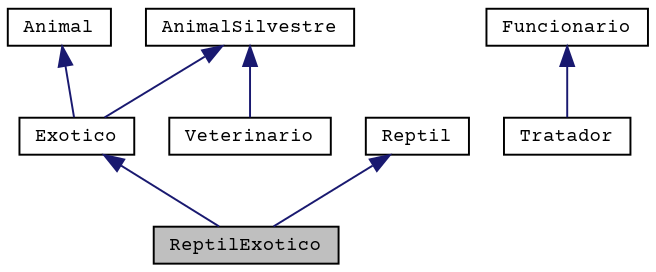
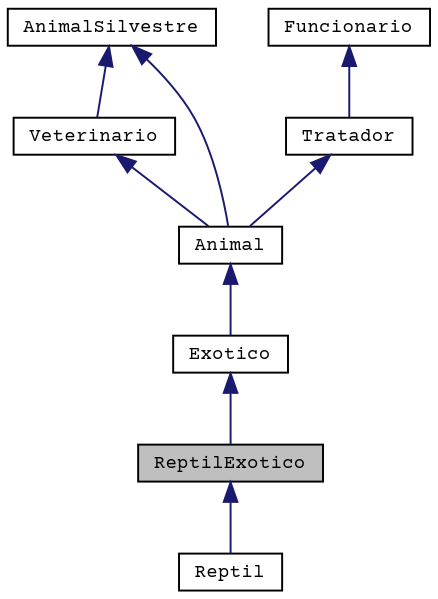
edge "Exotico" -> "AnimalSilvestre": now "Animal" -> "AnimalSilvestre"
edge "ReptilExotico" -> "Reptil": reversed
edge "Animal" -> "Veterinario": added
edge "Animal" -> "Tratador": added
